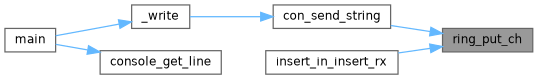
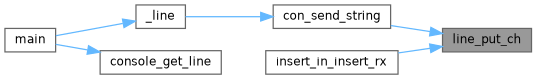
node "_write": label "_write" -> "_line"
node "ring_put_ch": label "ring_put_ch" -> "line_put_ch"
